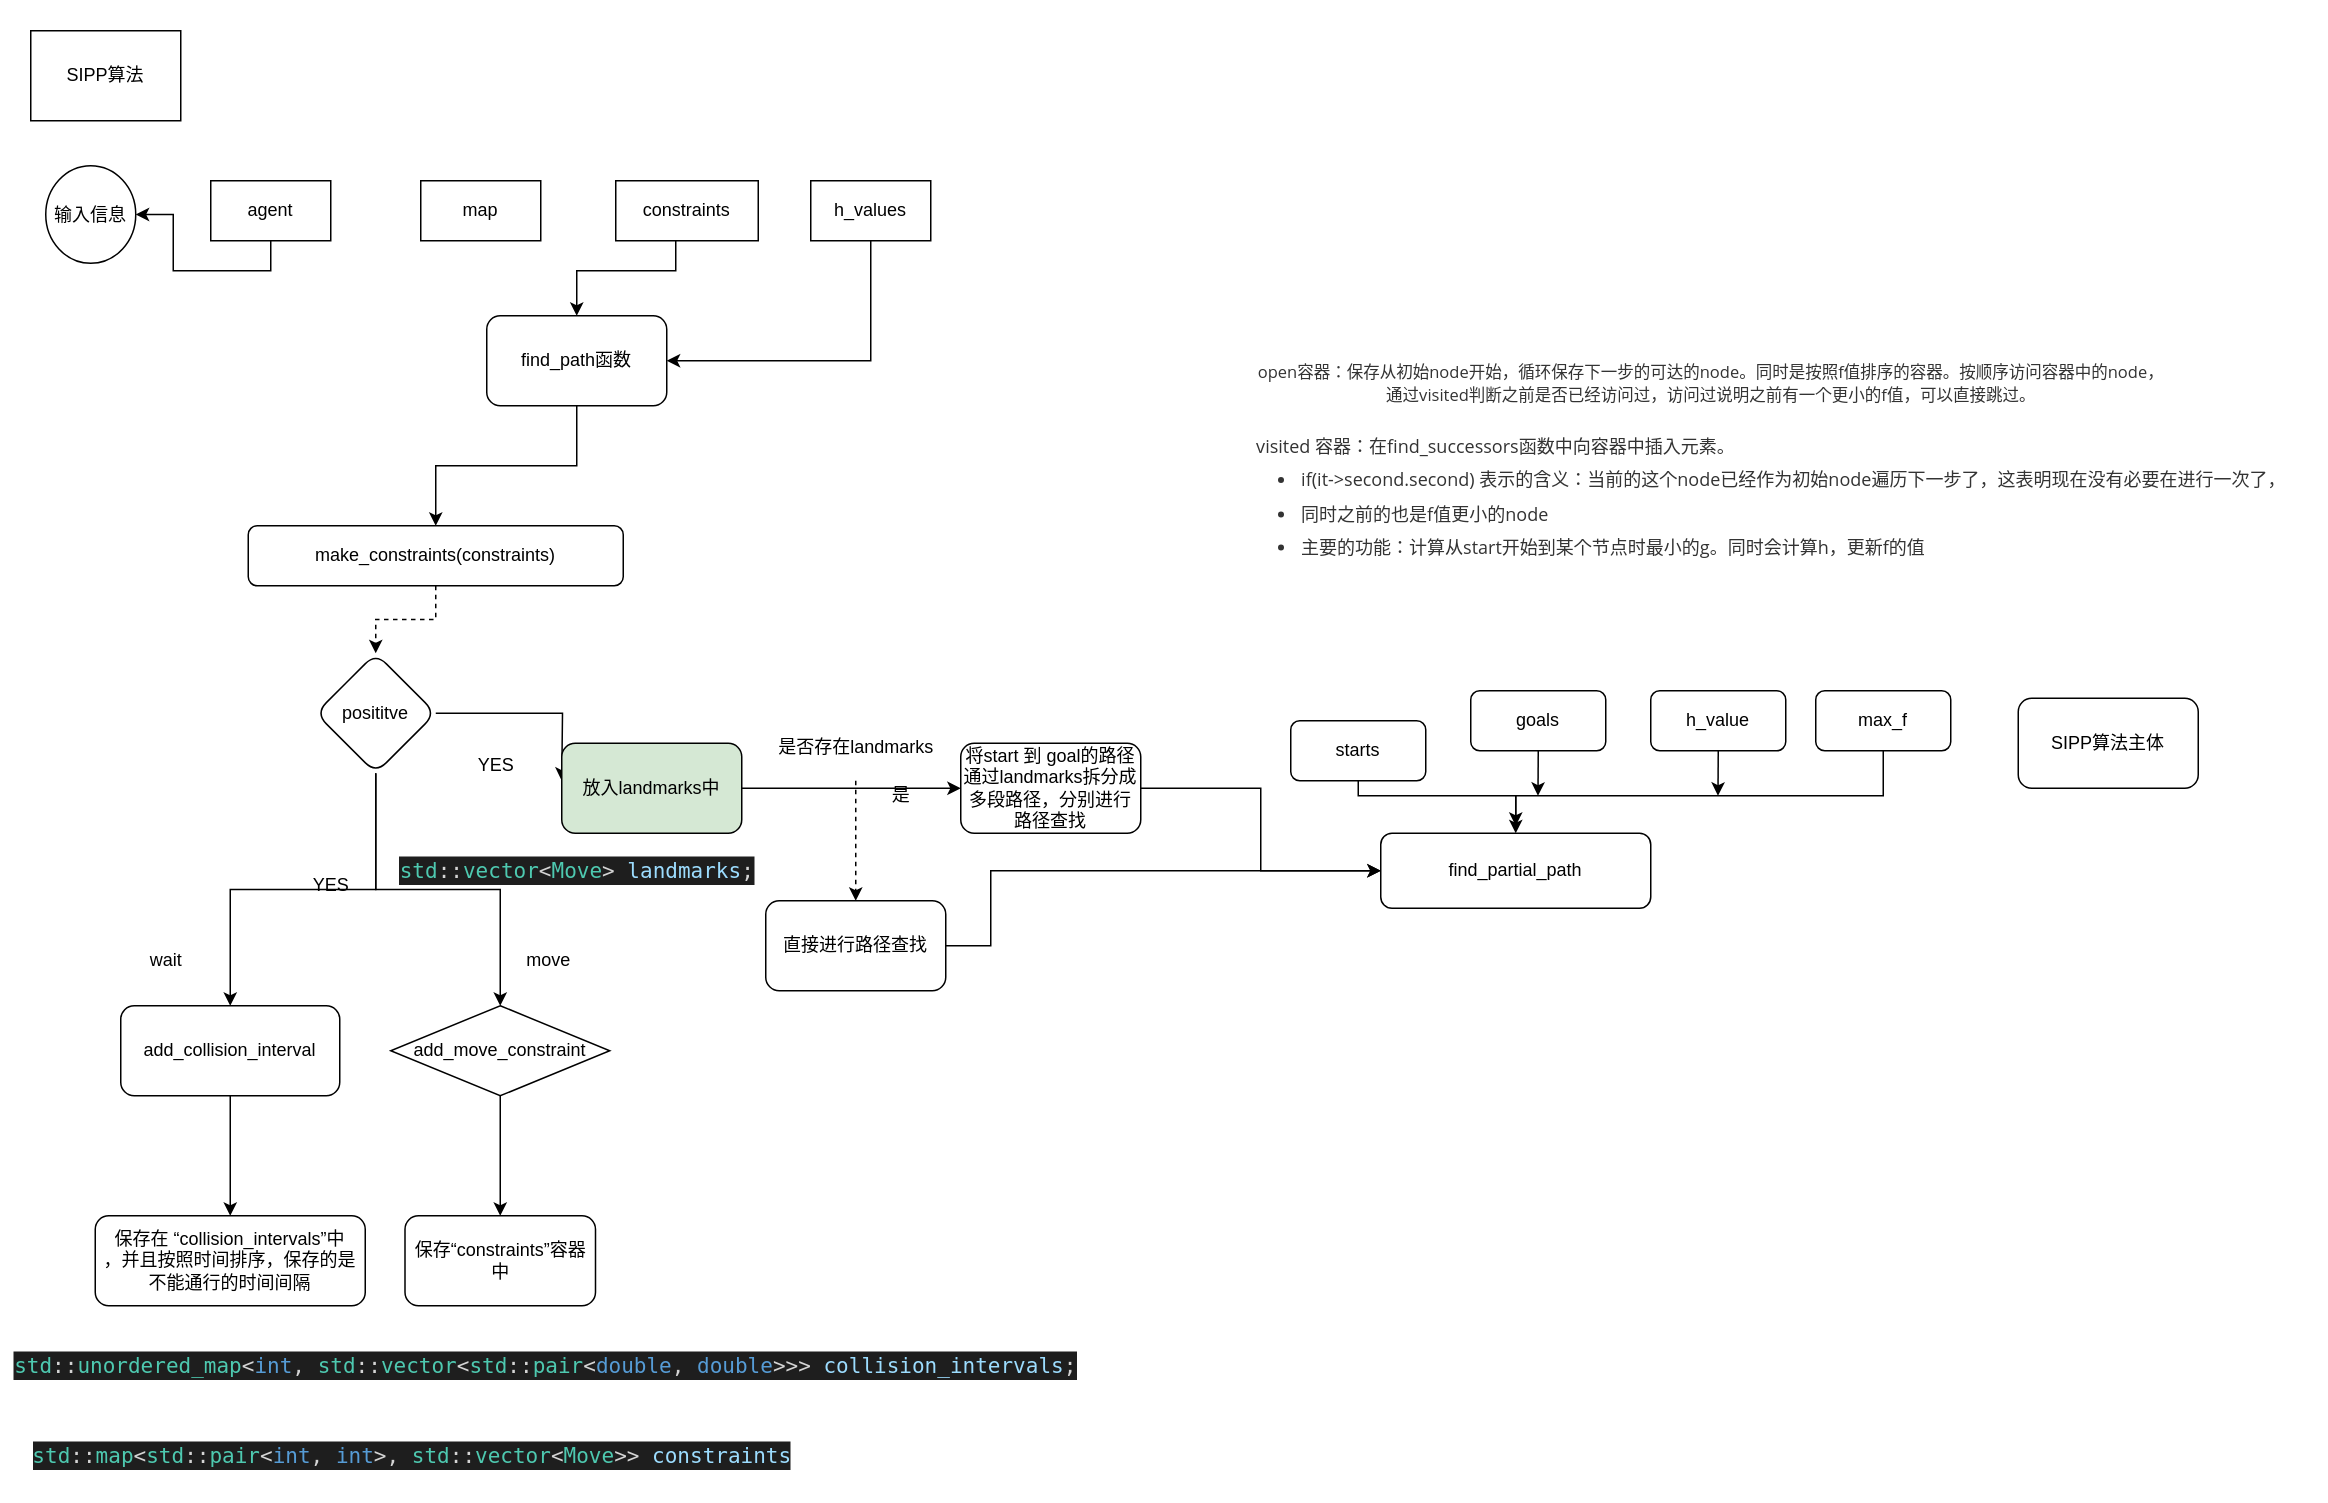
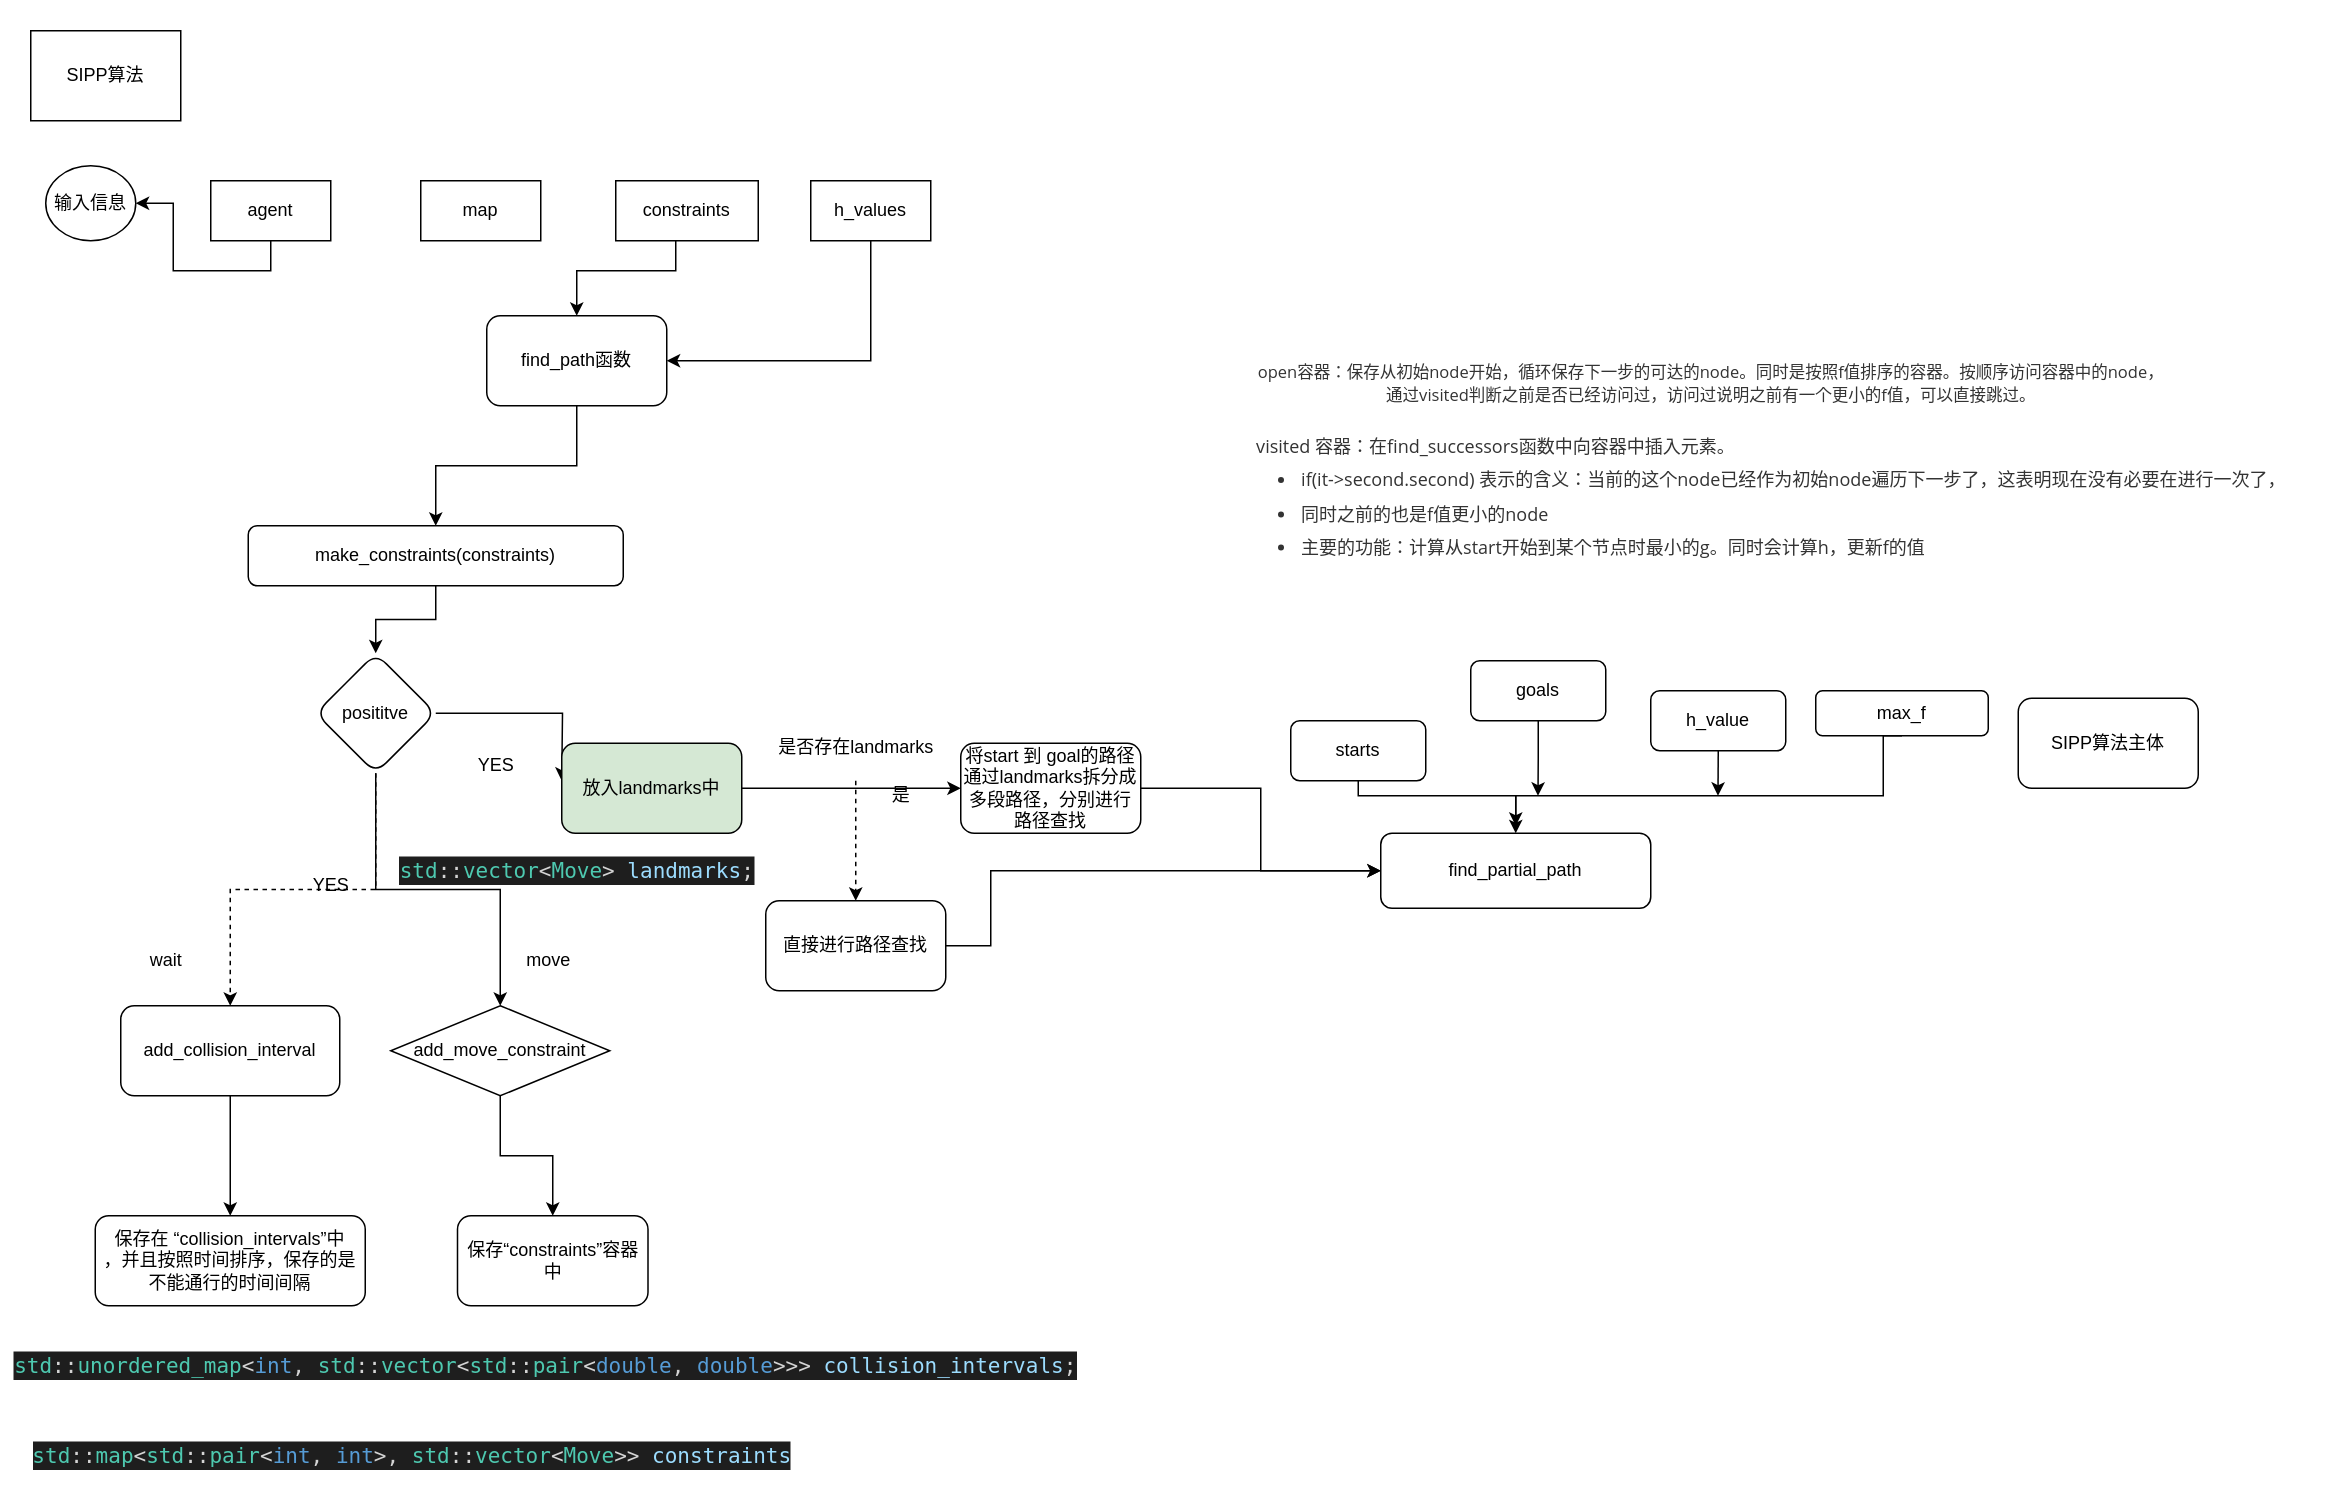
node "输入信息": size 90x98 -> 90x75
edge "make_constraints(constraints)" -> "posititve": style dashed -> solid
node "goals": moved (1538, 721) -> (1538, 691)
node "max_f": size 135x60 -> 173x45
edge "posititve" -> "add_collision_interval": style solid -> dashed
node "保存“constraints”容器中": moved (500, 1261) -> (553, 1261)
